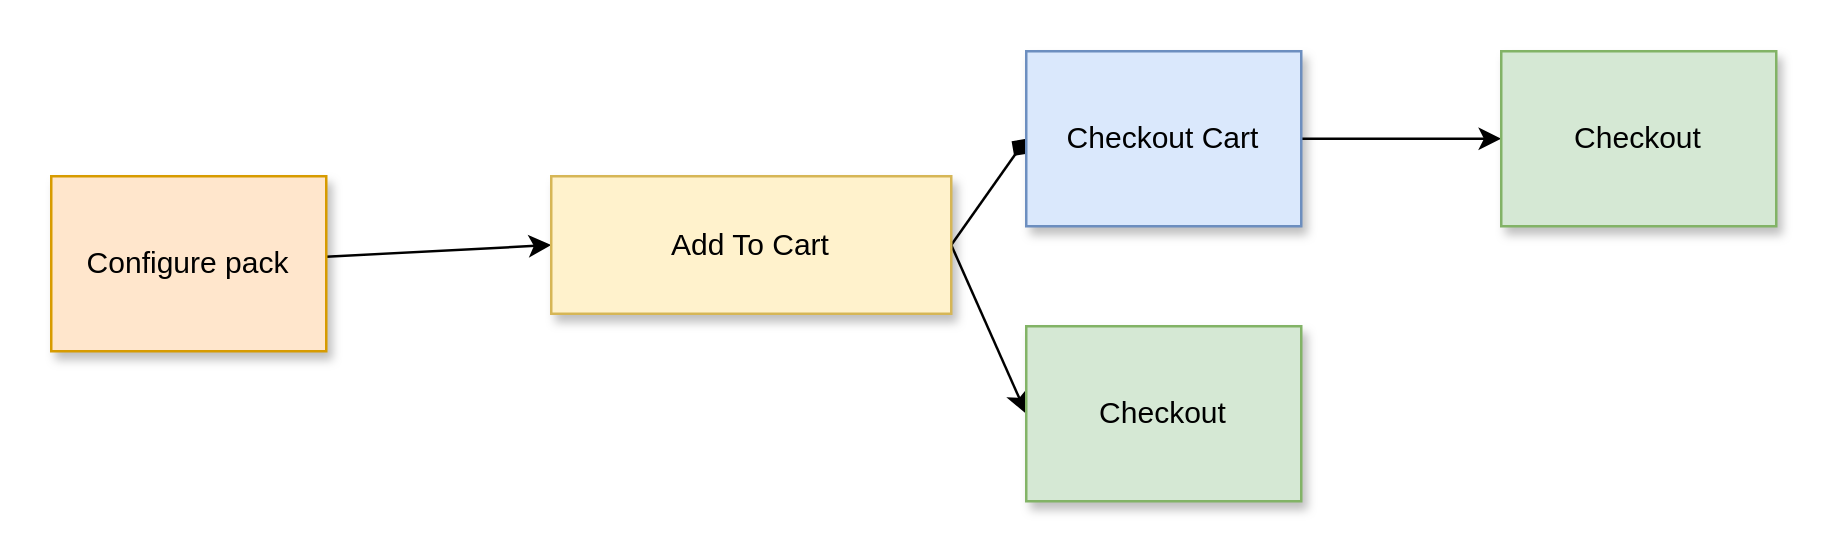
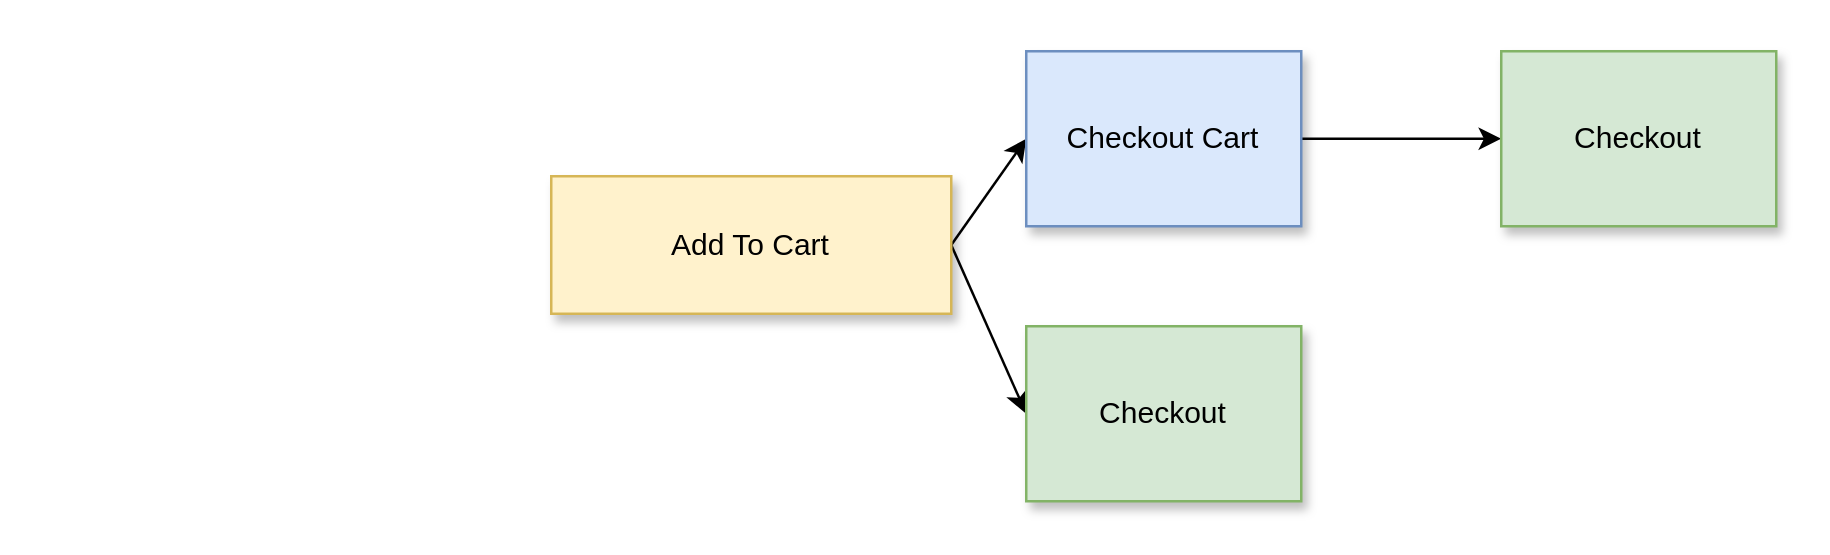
edge "Add To Cart" -> "Checkout Cart": arrowhead diamond -> classic
edge "Configure pack" -> "Add To Cart": removed
node "Configure pack": removed
